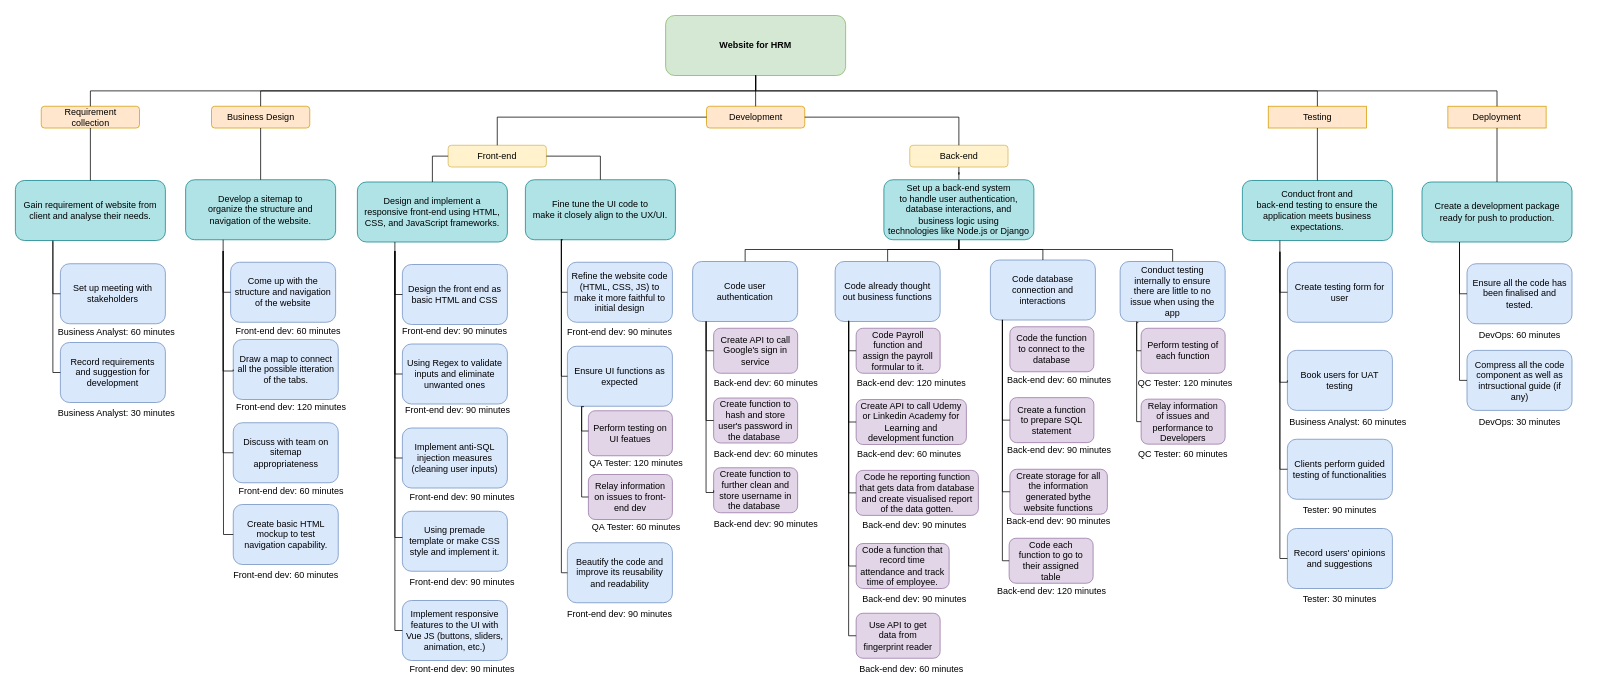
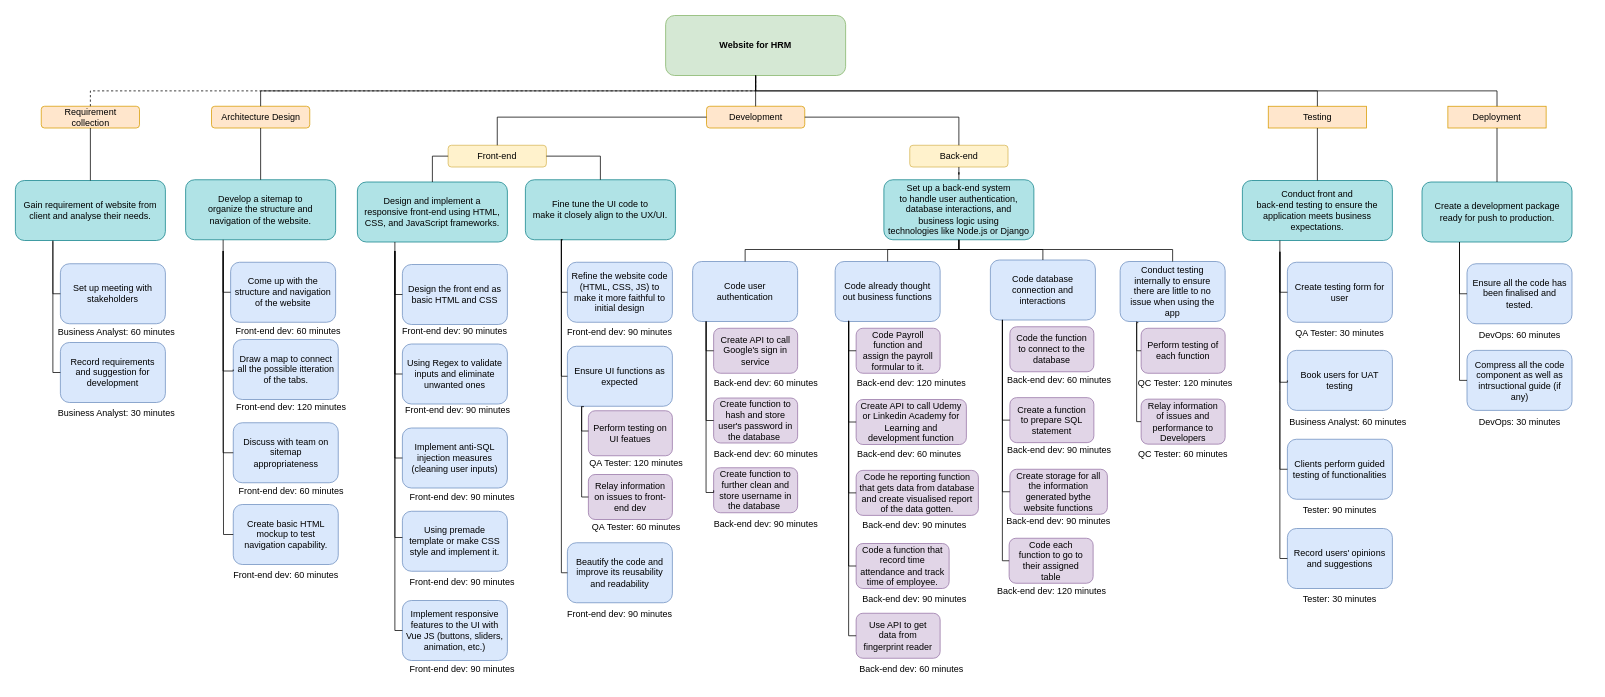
edge "Website for HRM" -- "Requirement collection": style solid -> dashed
node "Business Design": label "Business Design" -> "Architecture Design"
node "QA Tester: 30 minutes": added
